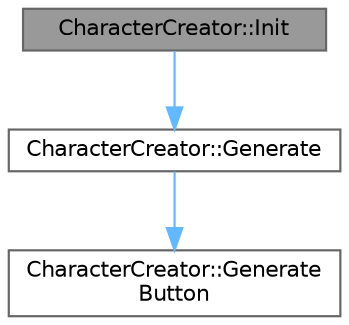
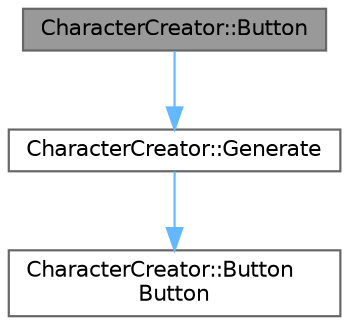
node "CharacterCreator::Init": label "CharacterCreator::Init" -> "CharacterCreator::Button"
node "CharacterCreator::Generate Button": label "CharacterCreator::Generate Button" -> "CharacterCreator::Button Button"
